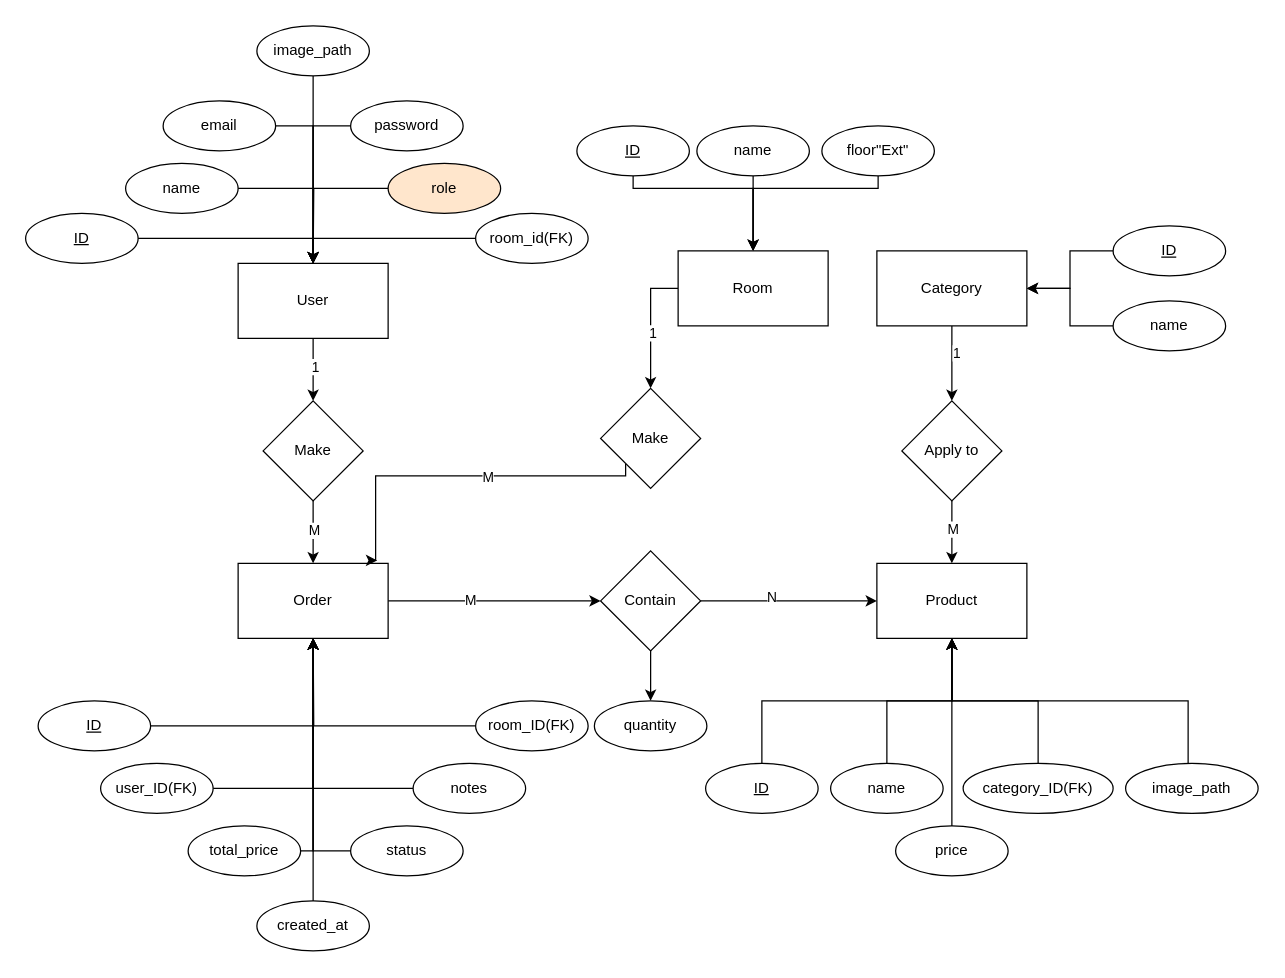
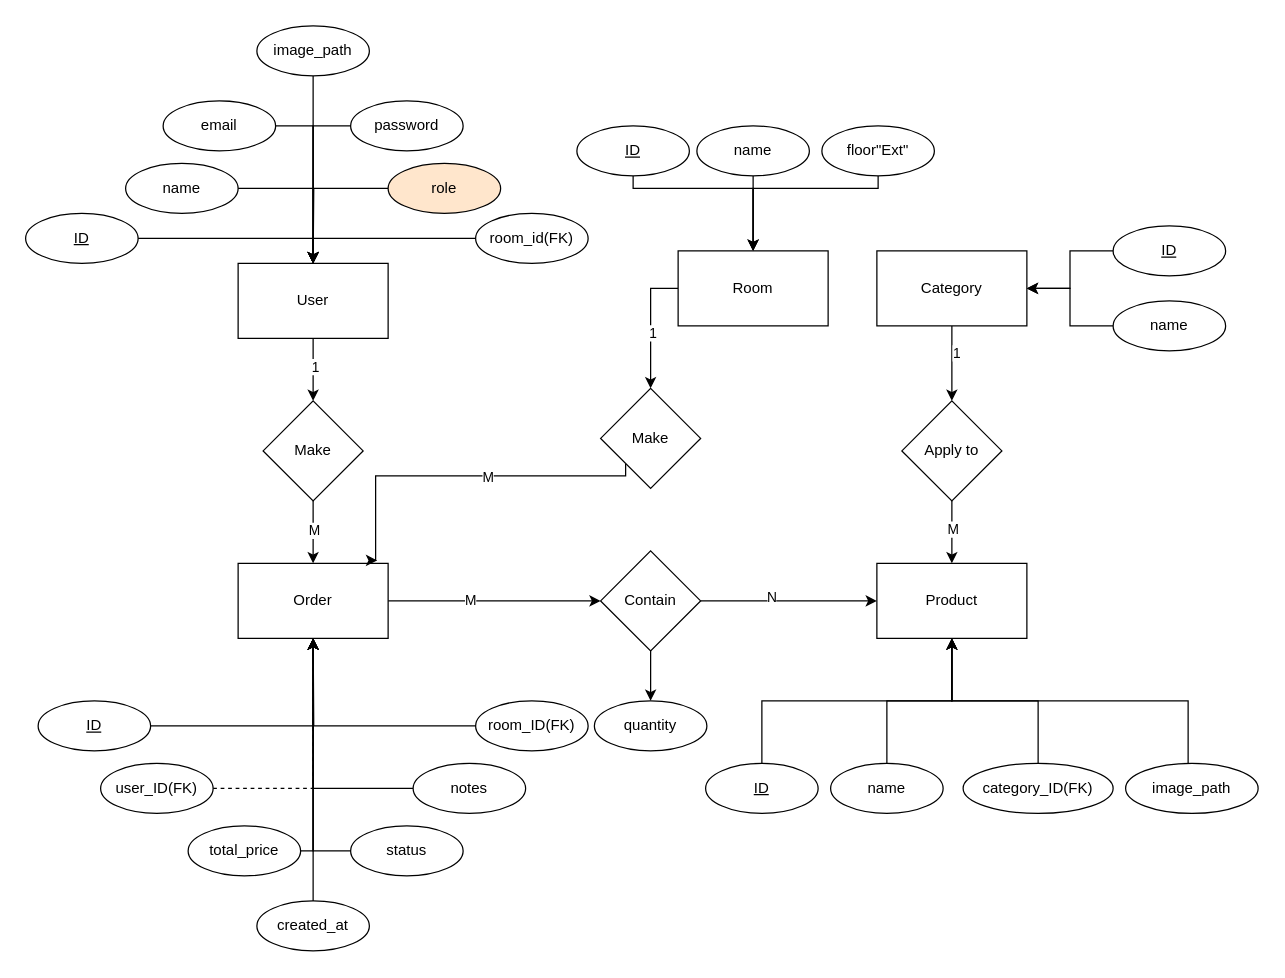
edge "price" -> "Product": removed
edge "user_ID(FK)" -> "Order": style solid -> dashed
node "price": removed
